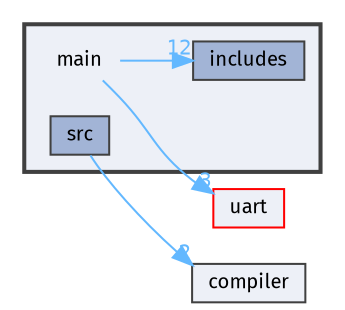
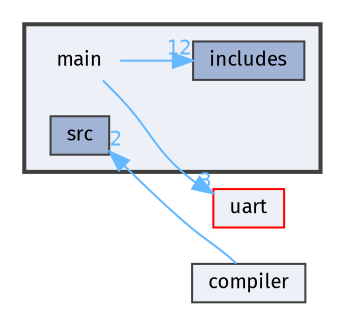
edge "src" -> "compiler": reversed
